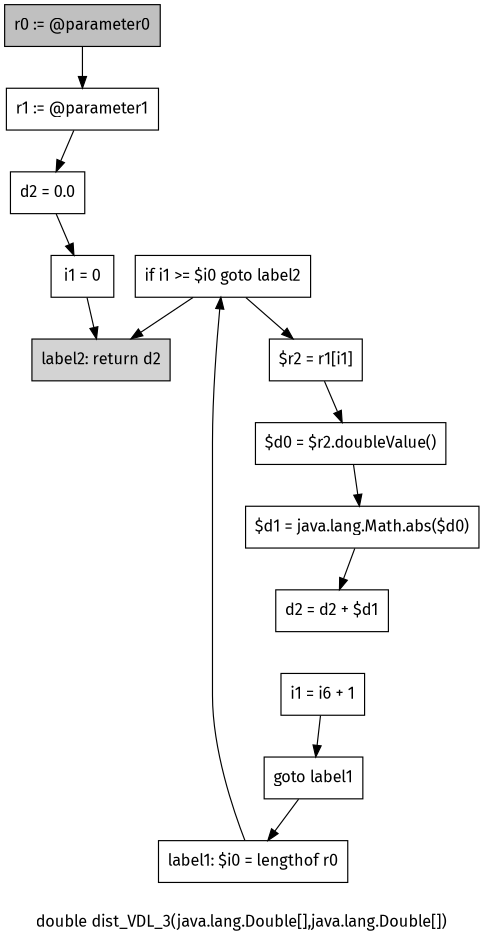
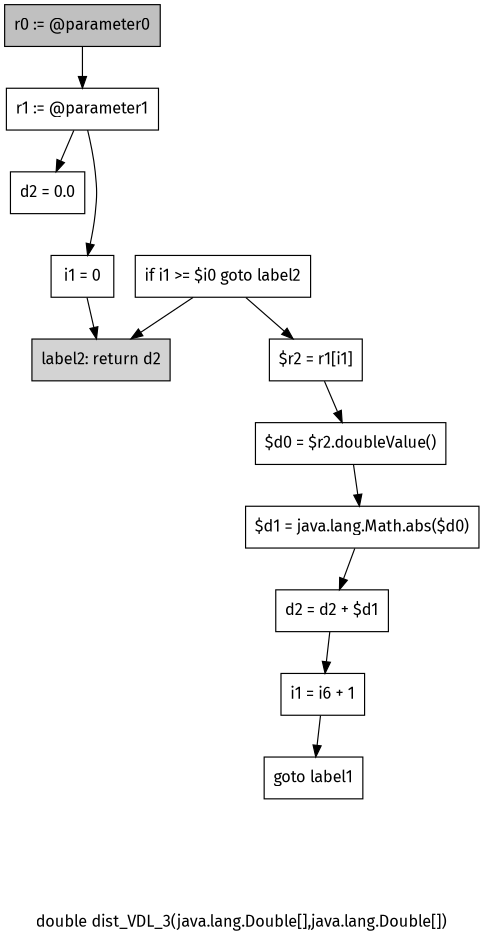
edge "d2 = 0.0" -> "i1 = 0": now "r1 := @parameter1" -> "i1 = 0"
edge "d2 = d2 + $d1" -> "i1 = i6 + 1": added
node "label1: $i0 = lengthof r0": removed
